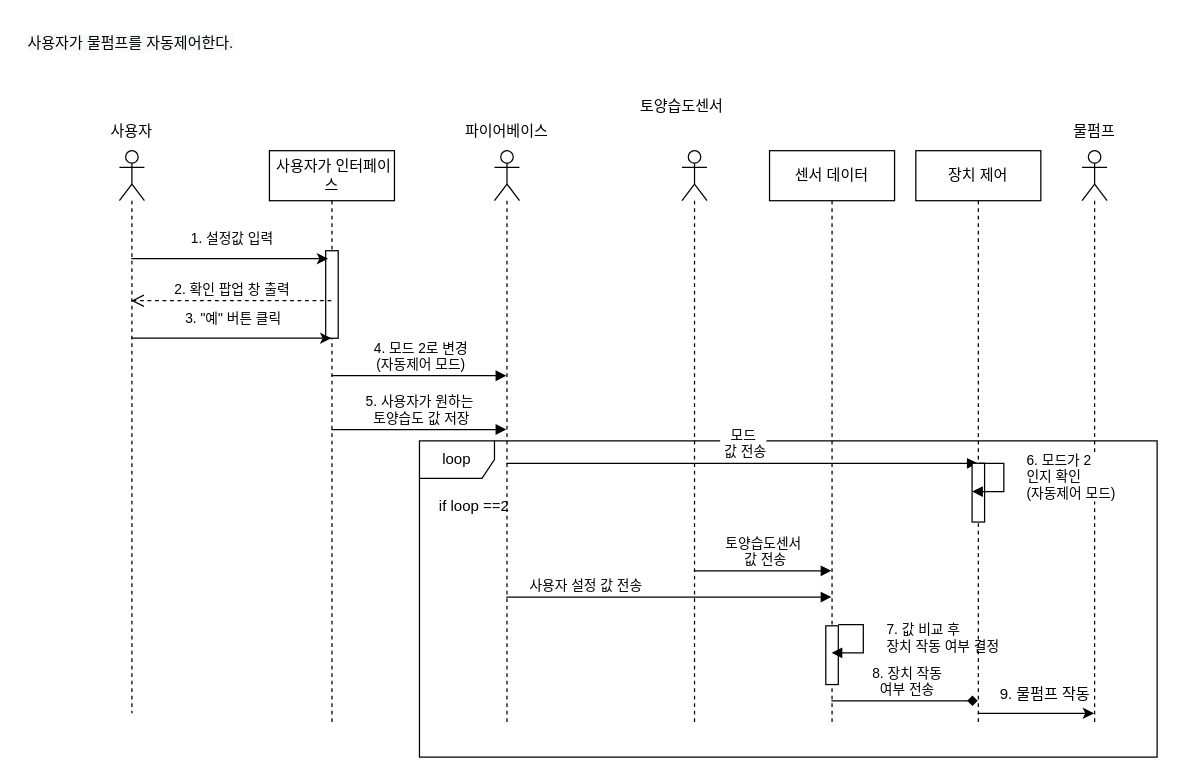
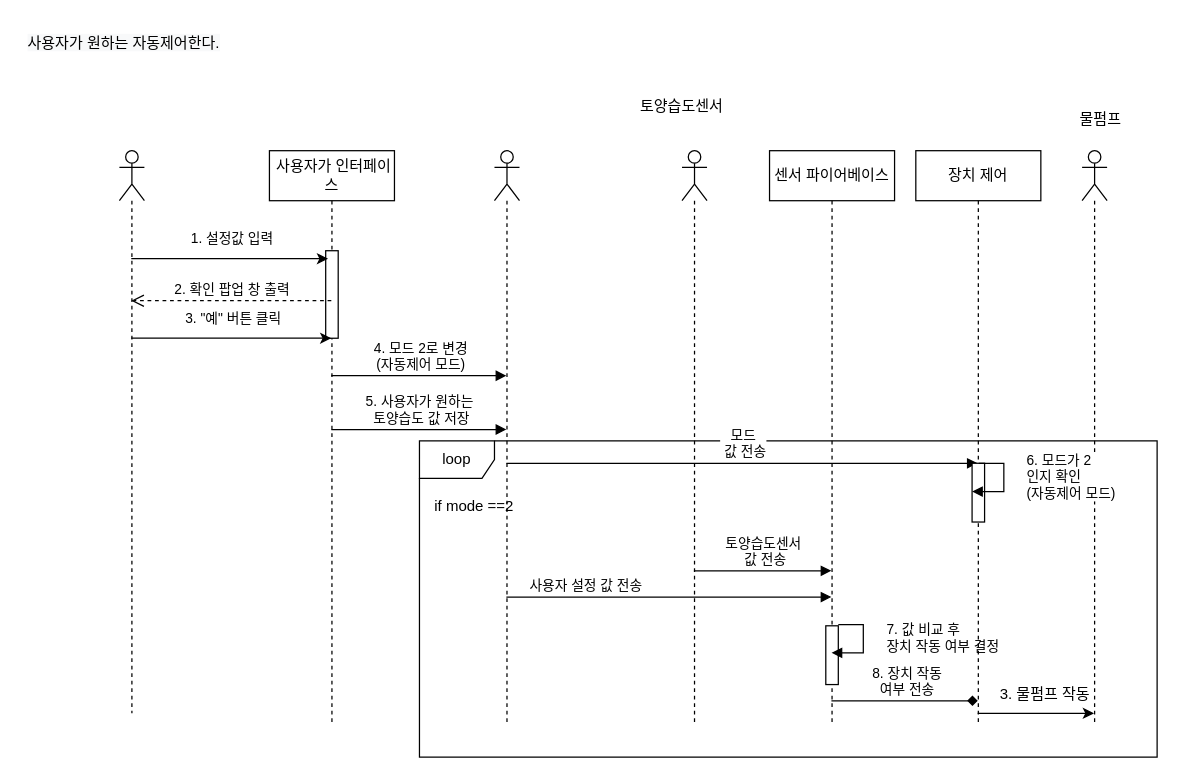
node "사용자가 물펌프를 자동제어한다.": label "사용자가 물펌프를 자동제어한다." -> "사용자가 원하는 자동제어한다."
node "사용자": removed
node "파이어베이스": removed
node "물펌프": moved (1094, 132) -> (1101, 119)
node "센서 데이터": label "센서 데이터" -> "센서 파이어베이스"
node "if loop ==2": label "if loop ==2" -> "if mode ==2"
node "9. 물펌프 작동": label "9. 물펌프 작동" -> "3. 물펌프 작동"
